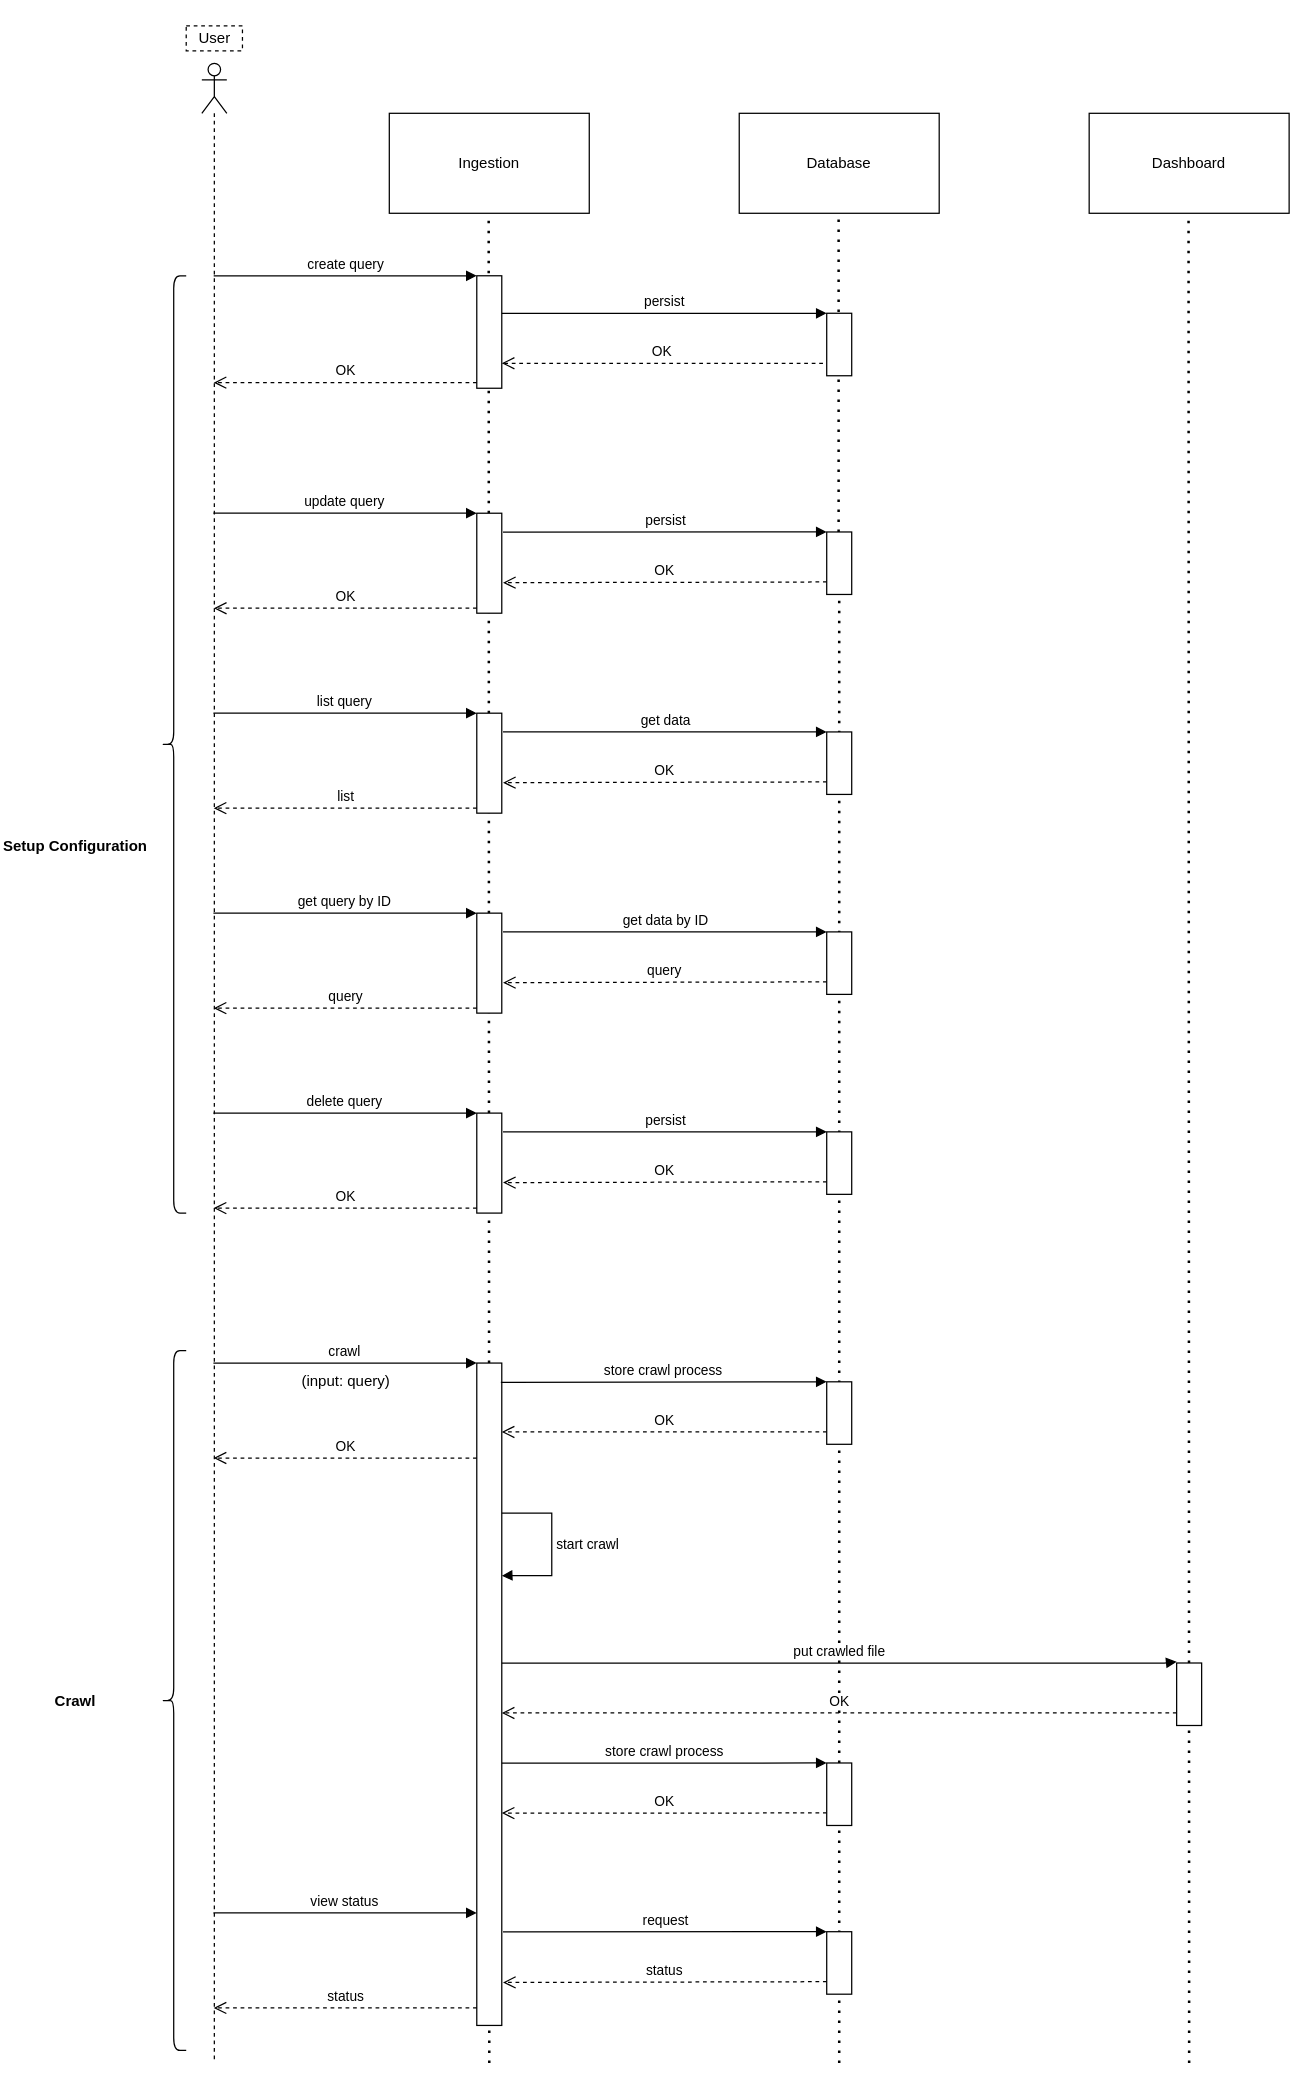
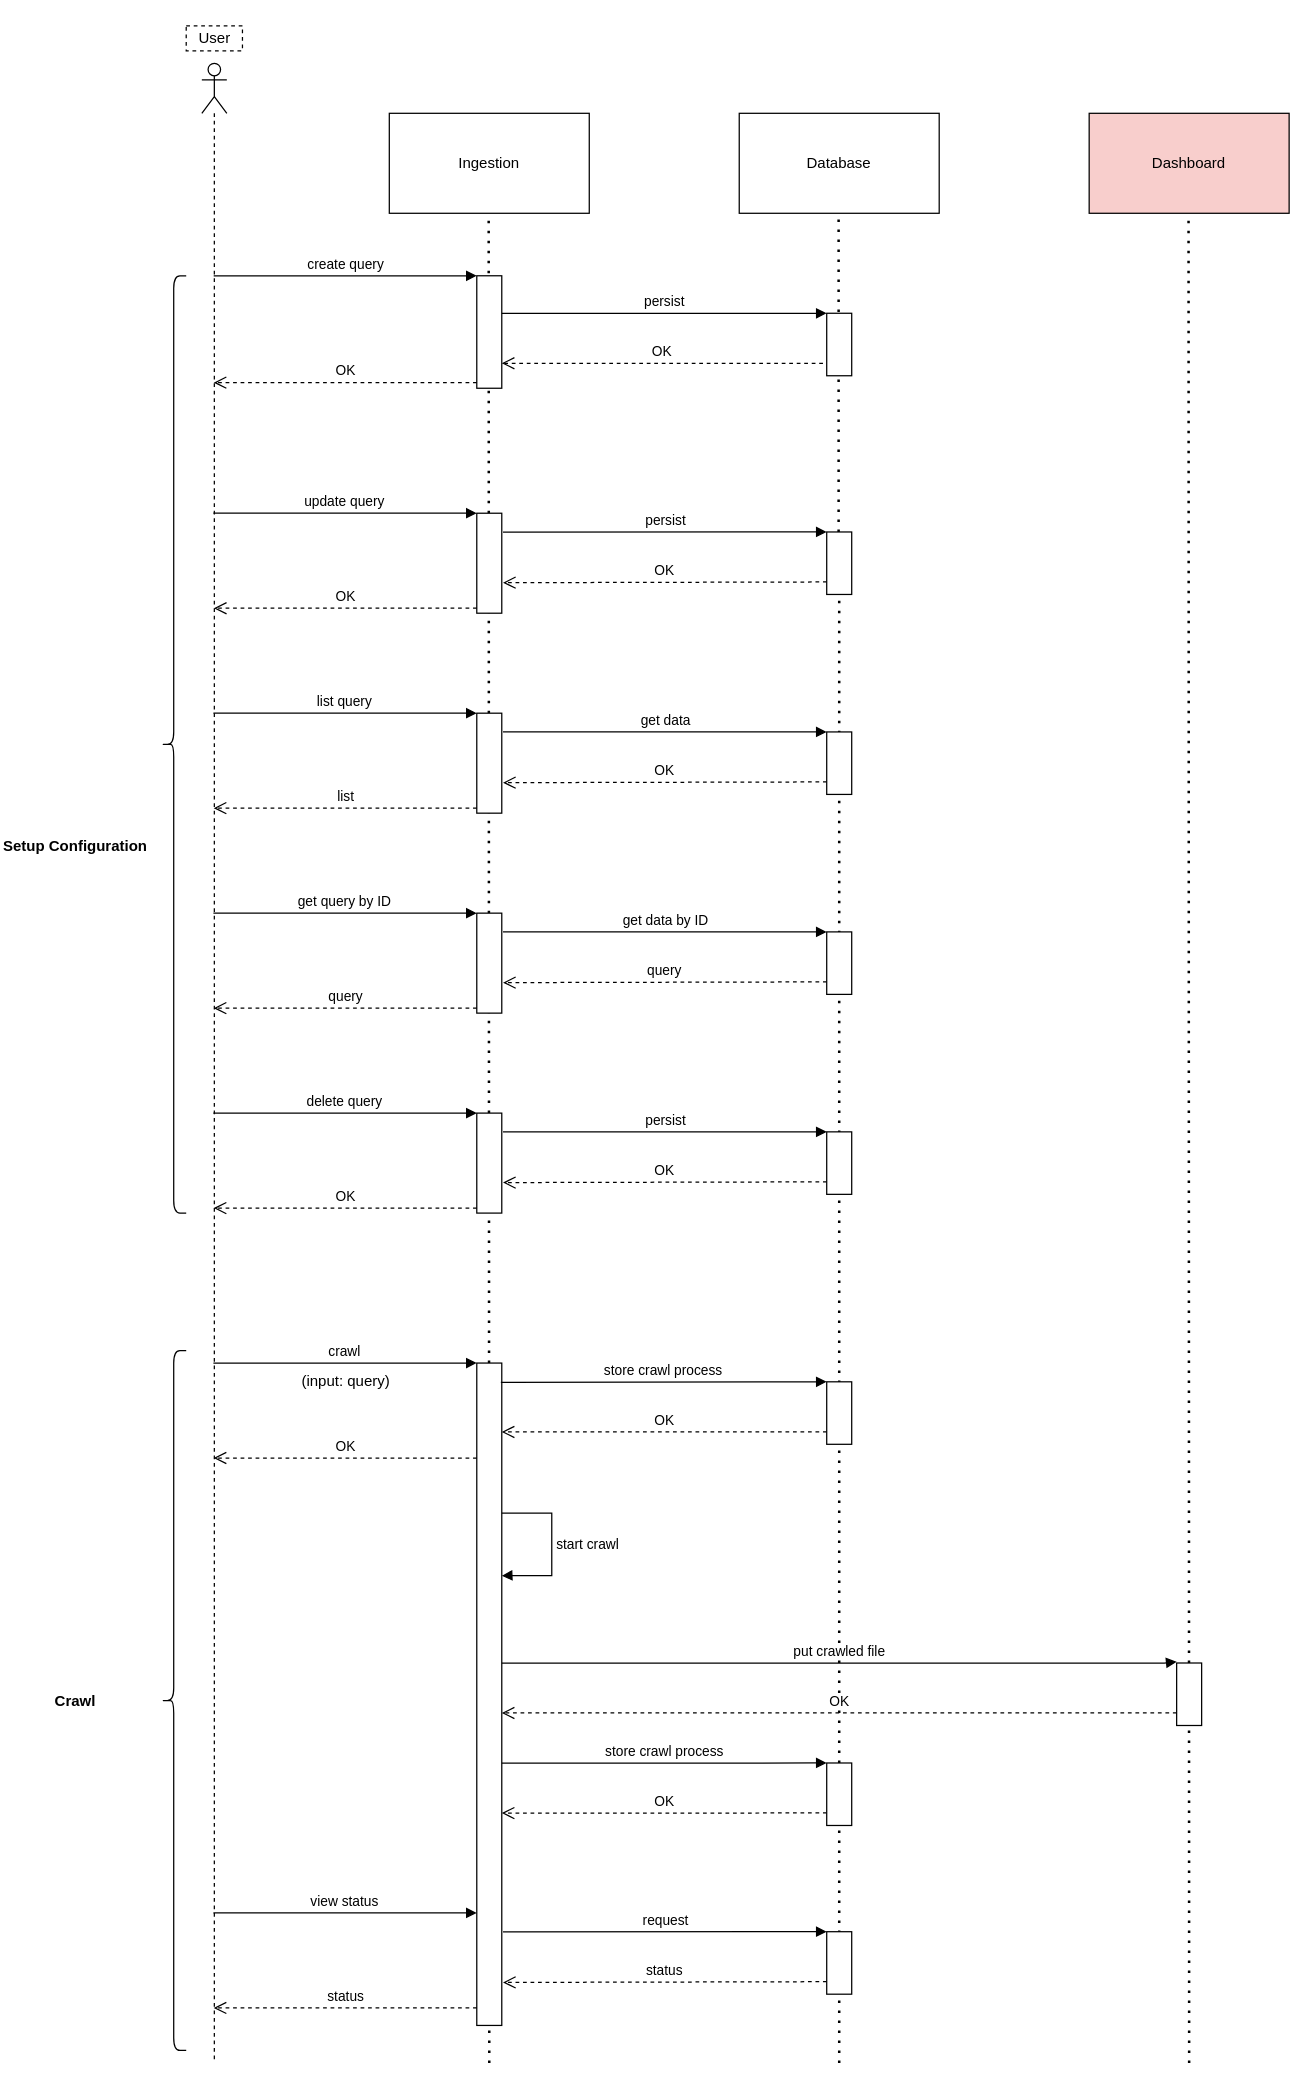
node "Dashboard": fillcolor #ffffff -> #f8cecc
